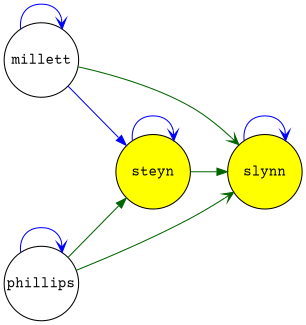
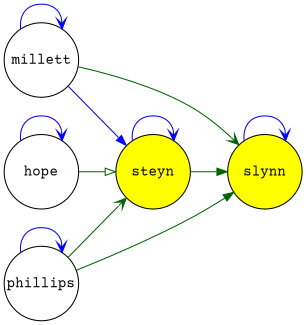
node "hope": added
edge "phillips" -> "steyn": arrowhead normal -> vee
edge "phillips" -> "slynn": arrowhead vee -> normal
